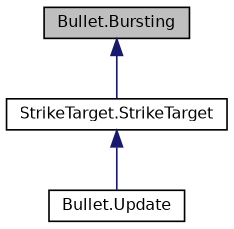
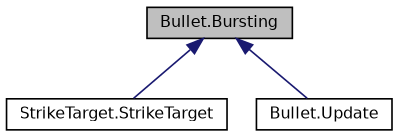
edge "Bullet.Update" -> "StrikeTarget.StrikeTarget": now "Bullet.Update" -> "Bullet.Bursting"
